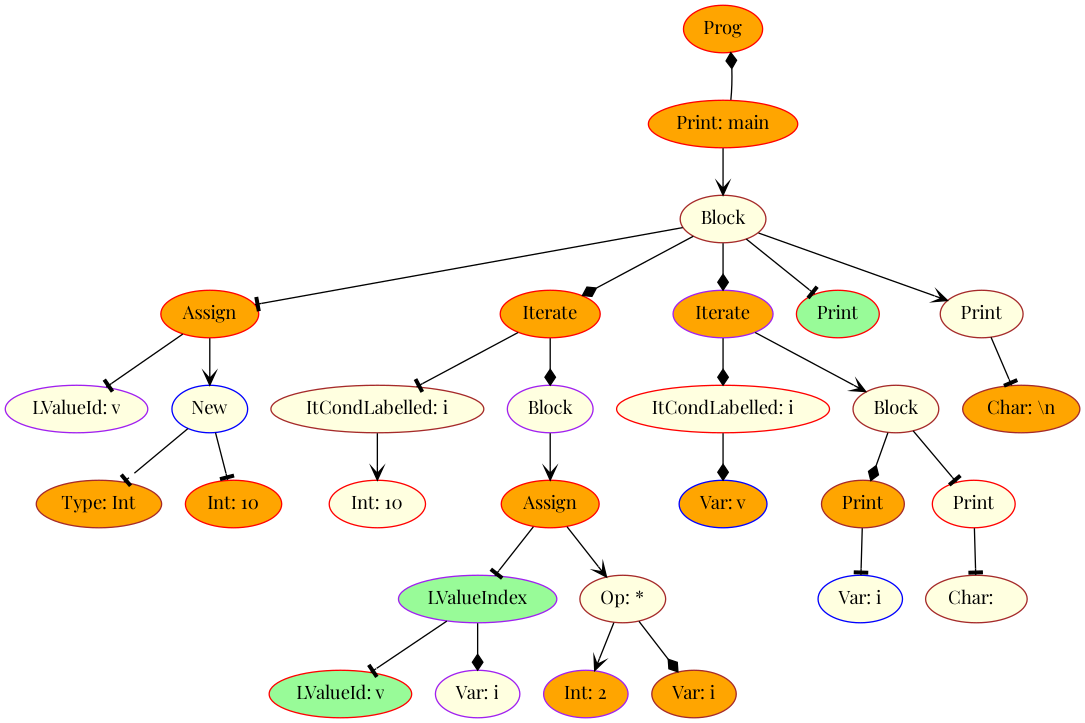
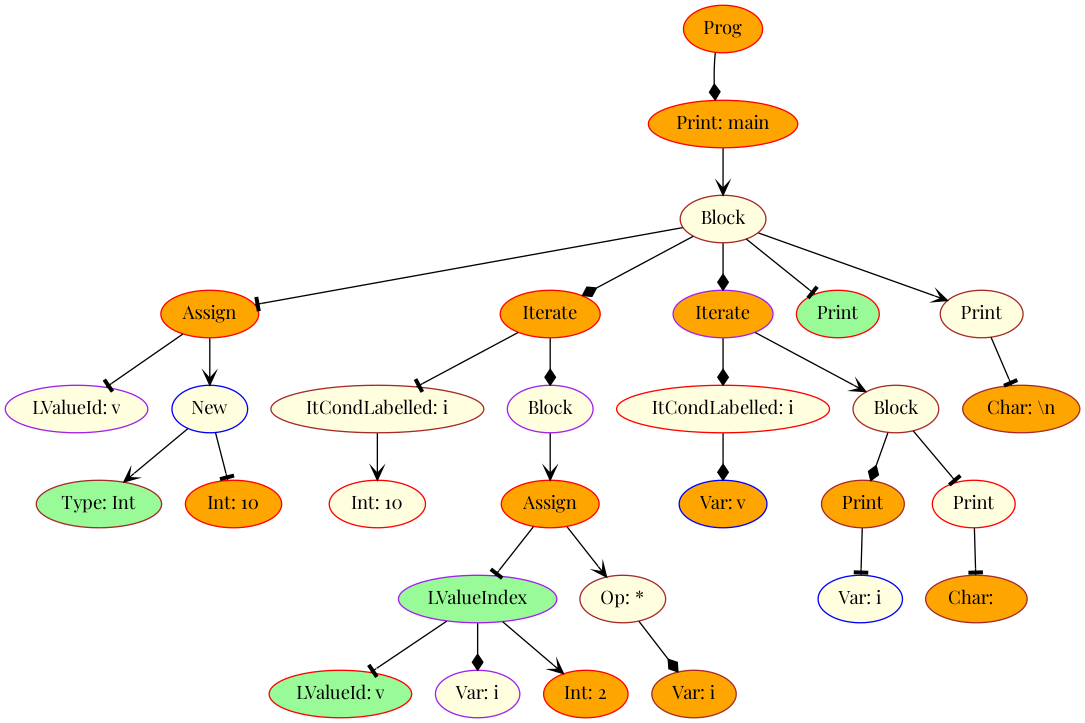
edge "Print: main" -> "Prog": reversed
edge "New" -> "Type: Int": arrowhead tee -> vee
node "Type: Int": fillcolor orange -> palegreen
node "Char:": fillcolor lightyellow -> orange
edge "Op: *" -> "Int: 2": now "LValueIndex" -> "Int: 2"
node "Int: 2": color purple -> red
